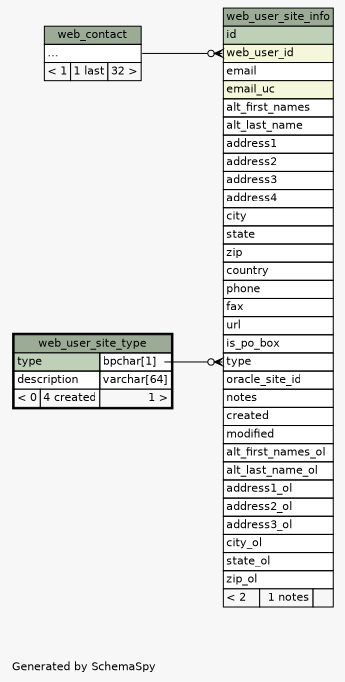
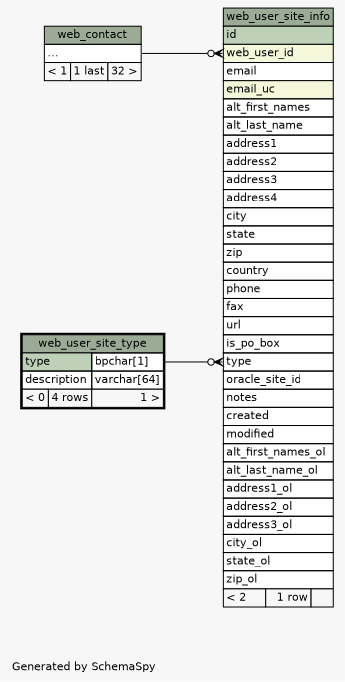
node "web_user_site_type": text "4 created" -> "4 rows"
node "web_user_site_info": text "1 notes" -> "1 row"
